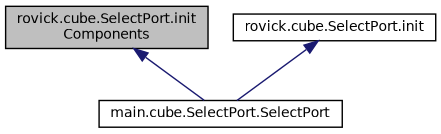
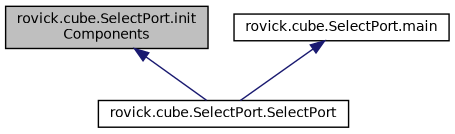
node "rovick.cube.SelectPort.init": label "rovick.cube.SelectPort.init" -> "rovick.cube.SelectPort.main"
node "main.cube.SelectPort.SelectPort": label "main.cube.SelectPort.SelectPort" -> "rovick.cube.SelectPort.SelectPort"
